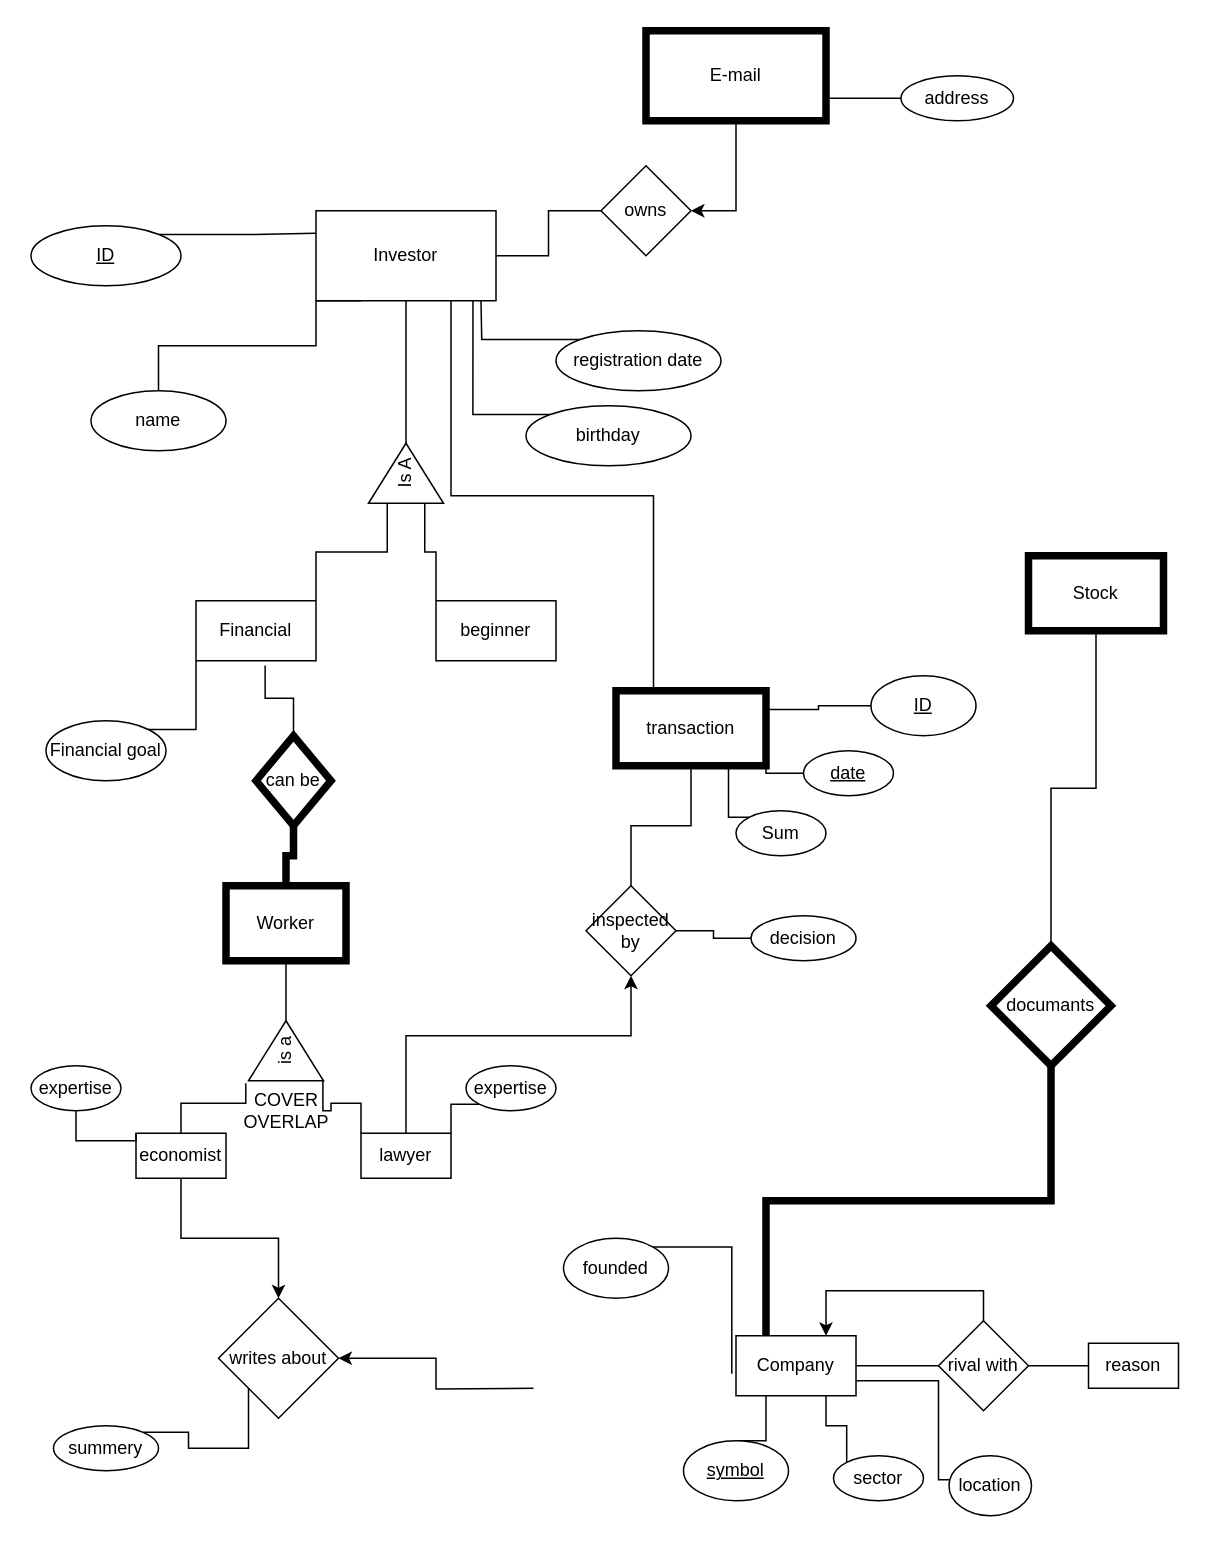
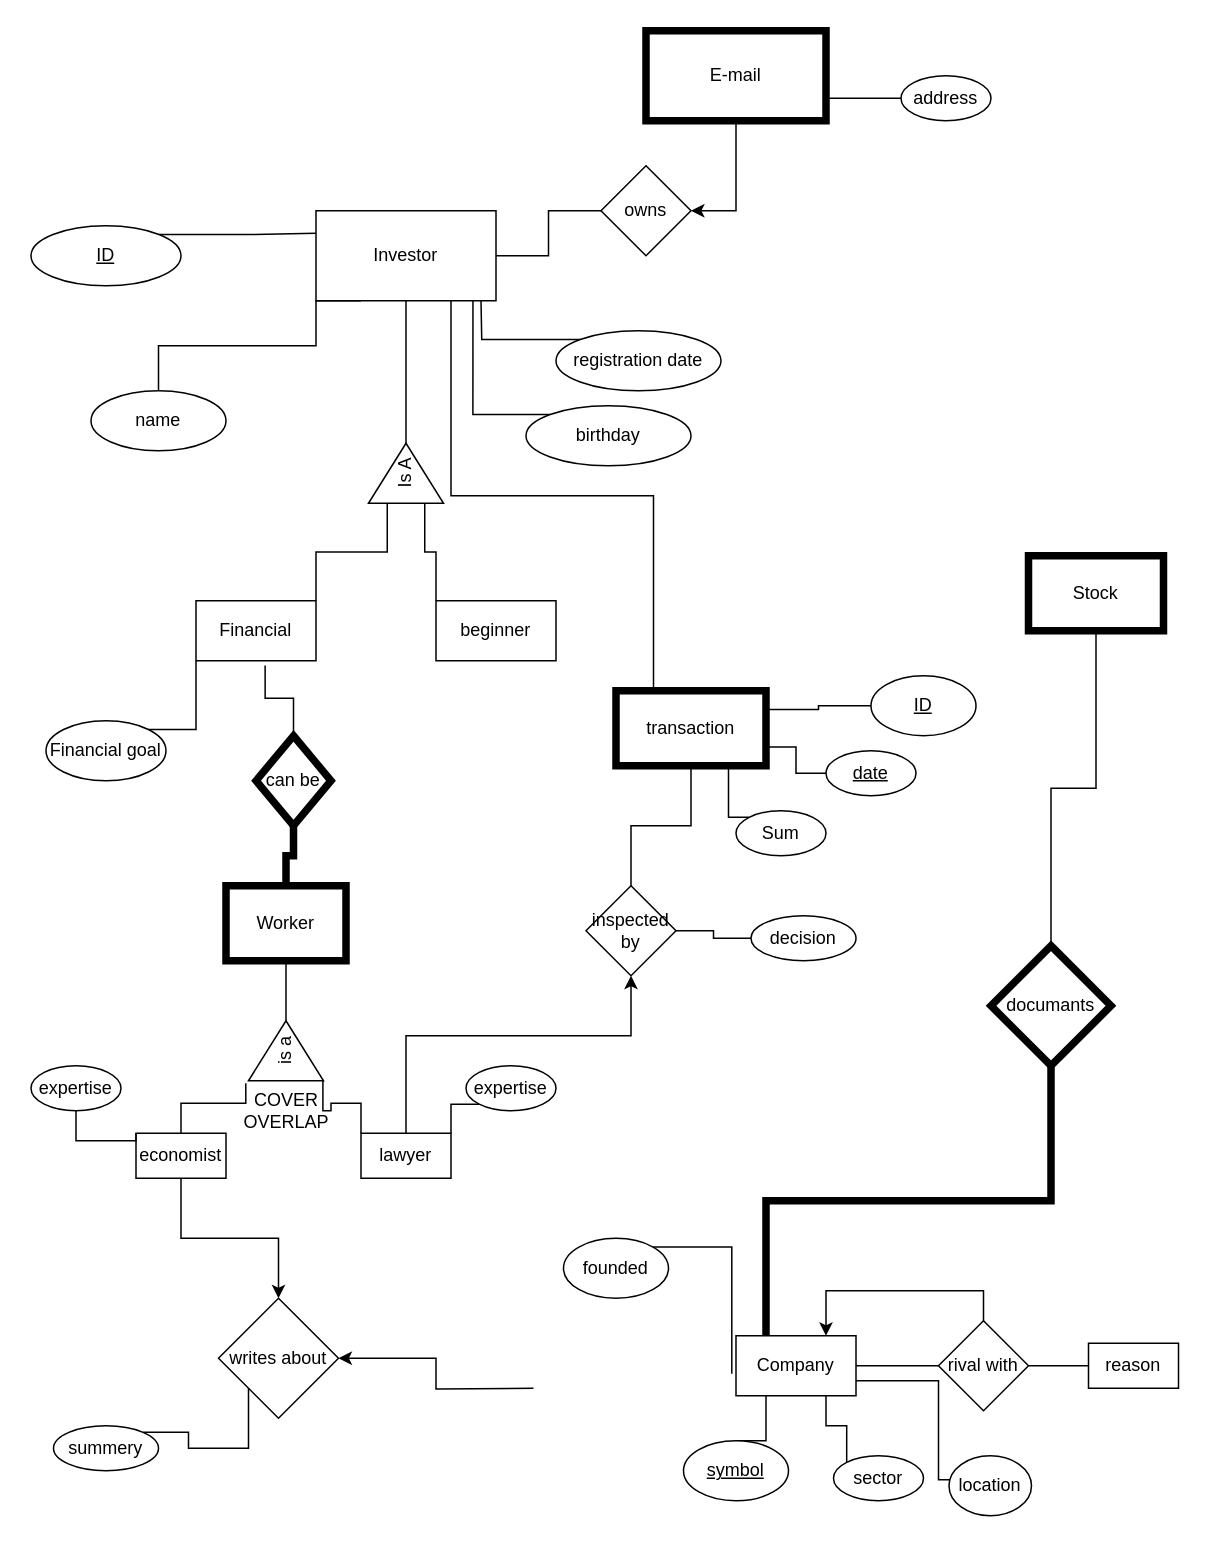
node "address": size 113x45 -> 90x45
node "date": moved (848, 773) -> (871, 773)
